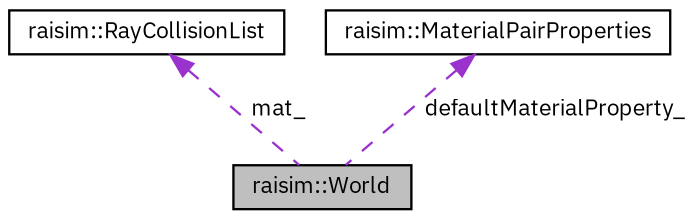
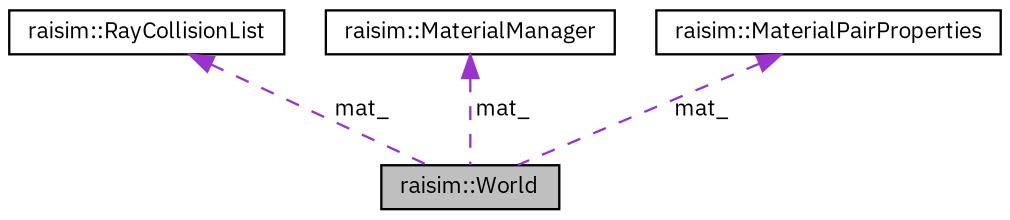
node "raisim::MaterialManager": added
edge "raisim::World" -> "raisim::MaterialPairProperties": label " defaultMaterialProperty_" -> " mat_"
